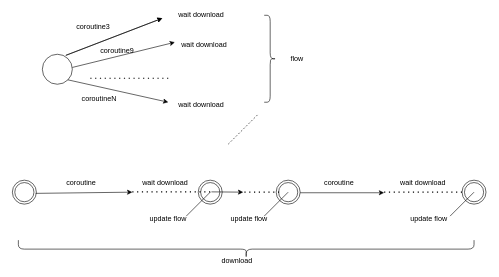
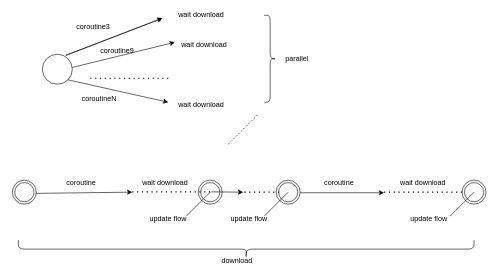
node "flow": label "flow" -> "parallel"
